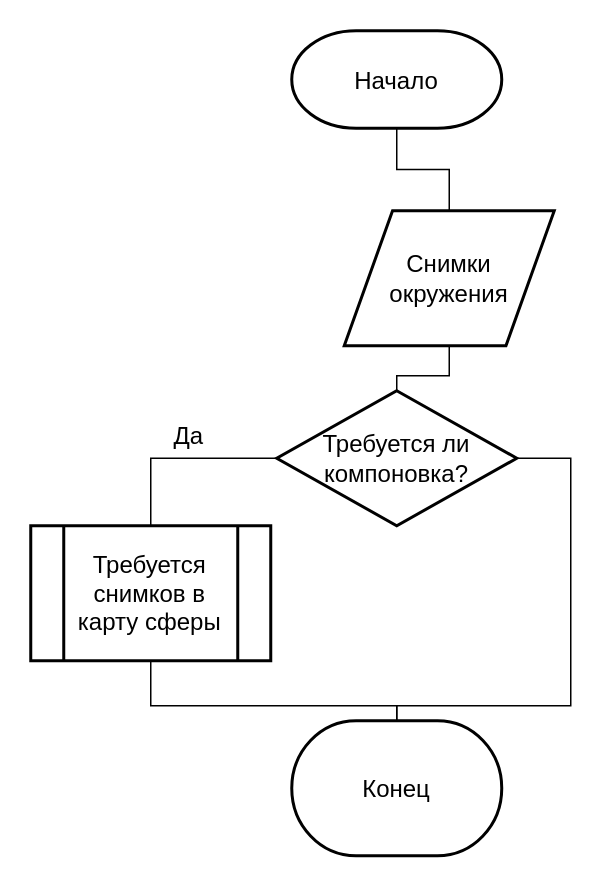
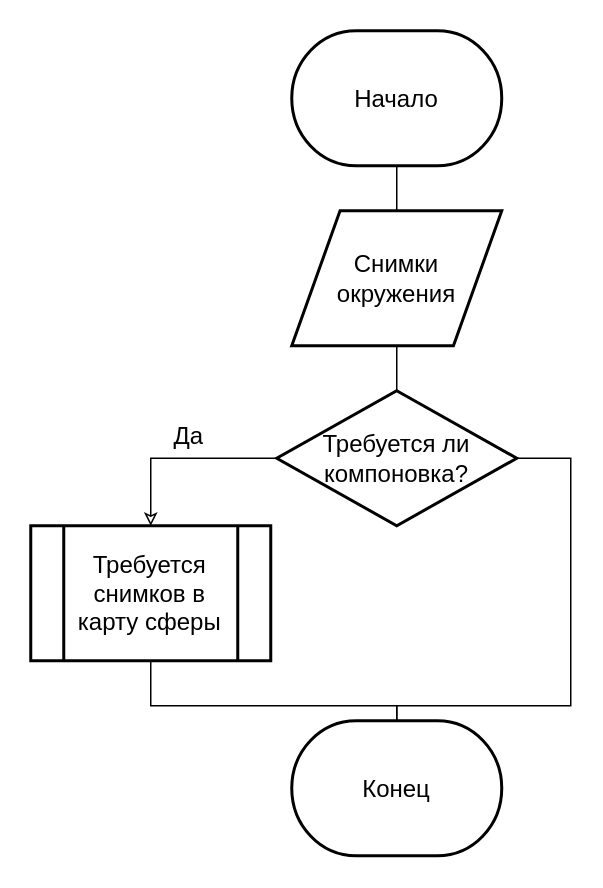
node "Начало": size 210x98 -> 210x135
node "Снимки окружения": moved (449, 278) -> (397, 278)
edge "Требуется ли компоновка?" -- "Требуется снимков в карту сферы": arrowhead none -> classic
